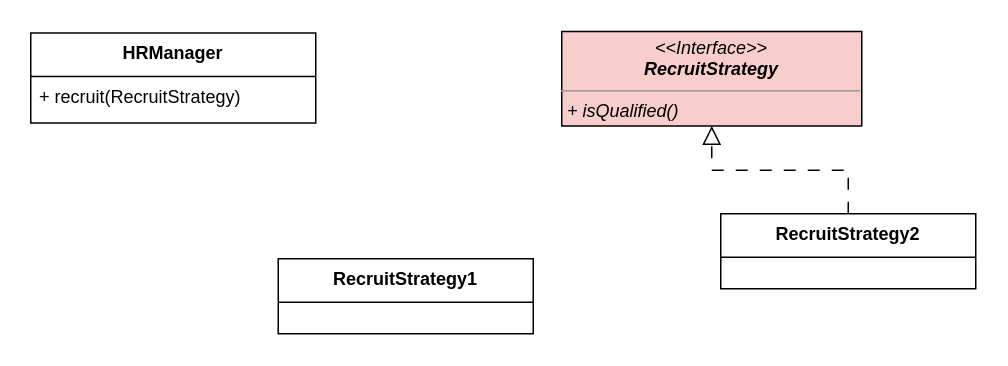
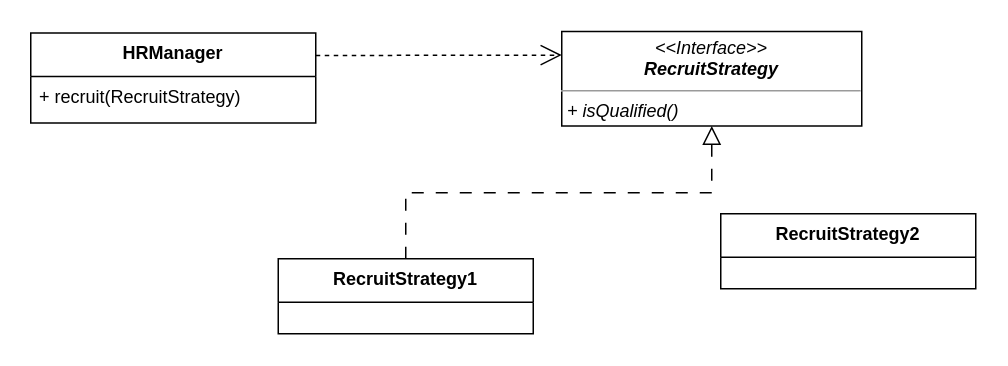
edge "HRManager" -> "<<Interface>> RecruitStrategy + isQualified()": added
node "<<Interface>> RecruitStrategy + isQualified()": fillcolor #f8cecc -> #ffffff
edge "RecruitStrategy2" -> "<<Interface>> RecruitStrategy + isQualified()": removed
edge "RecruitStrategy1" -> "<<Interface>> RecruitStrategy + isQualified()": added
